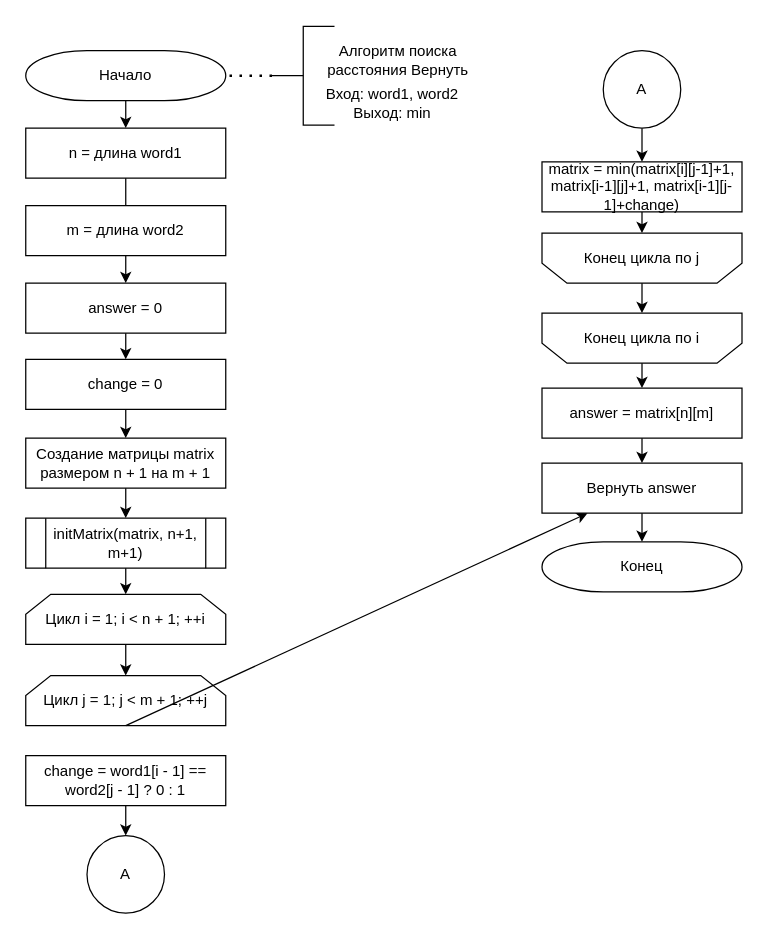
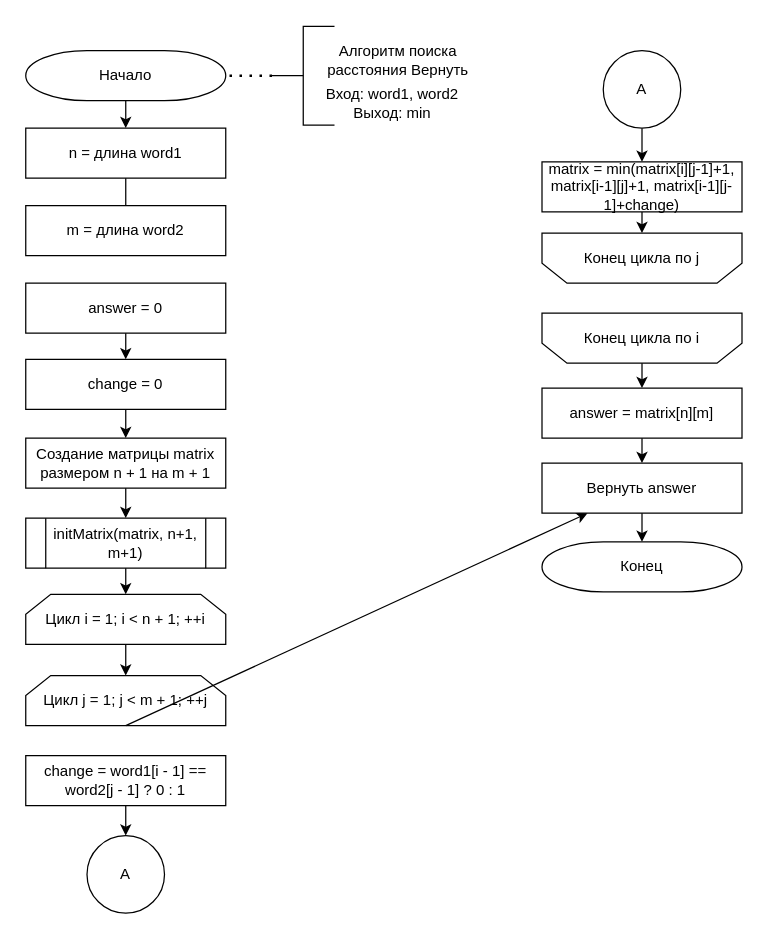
edge "m = длина word2" -> "answer = 0": removed
edge "Конец цикла по j" -> "Конец цикла по i": removed
